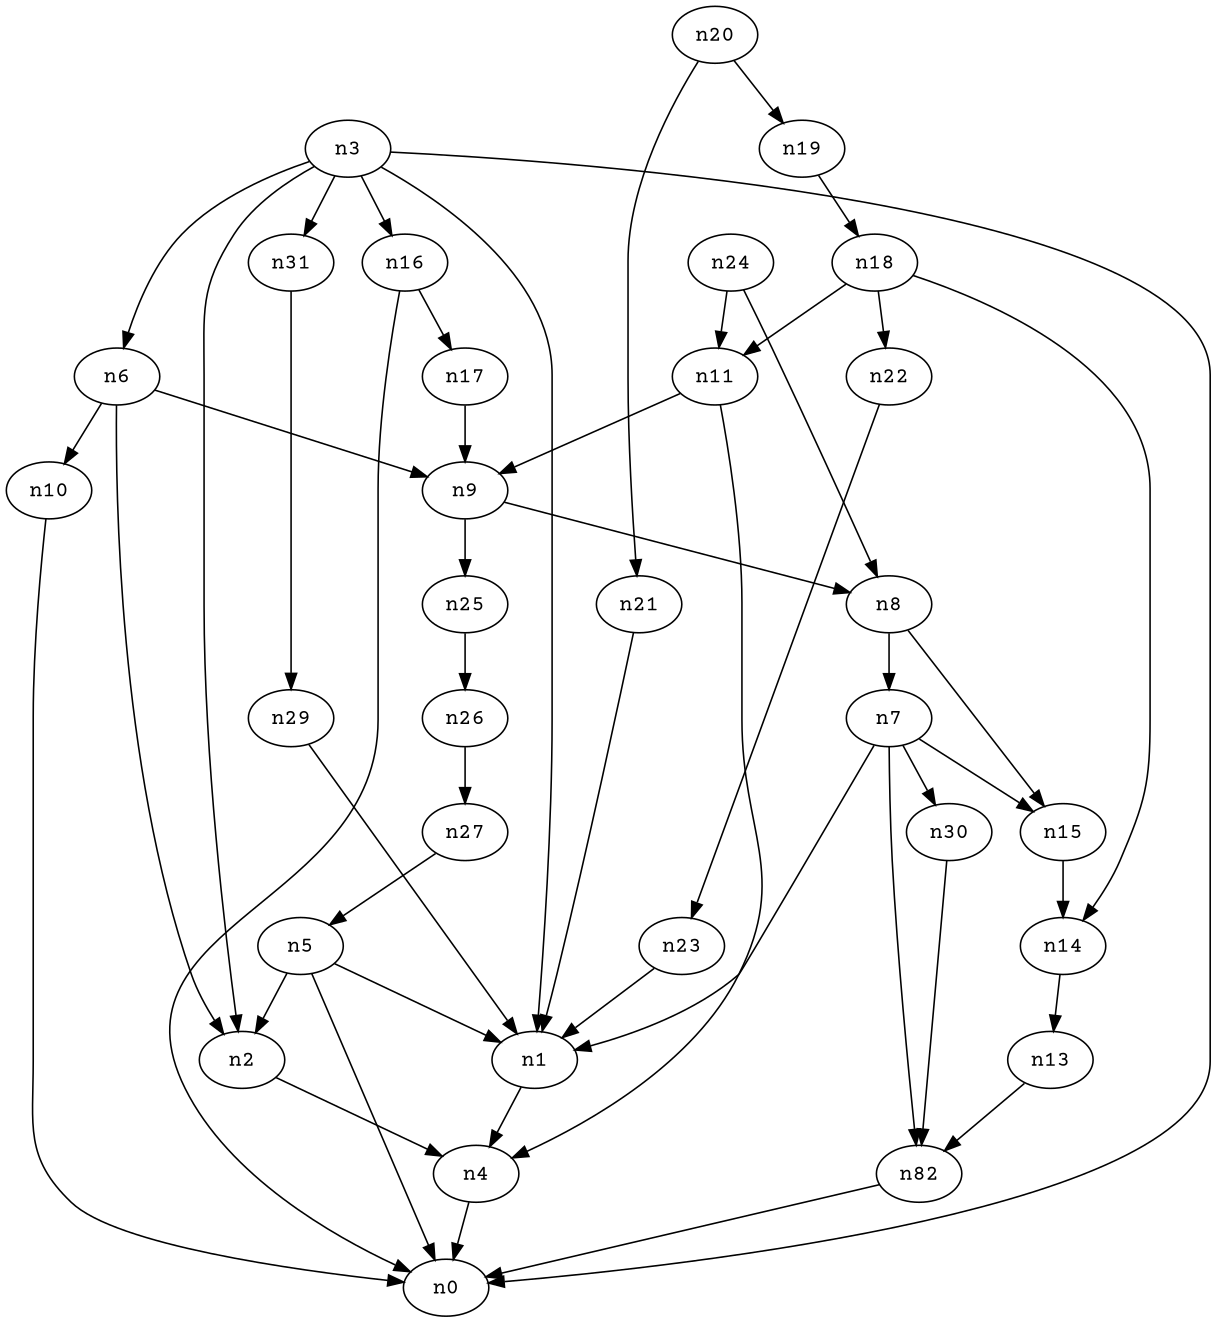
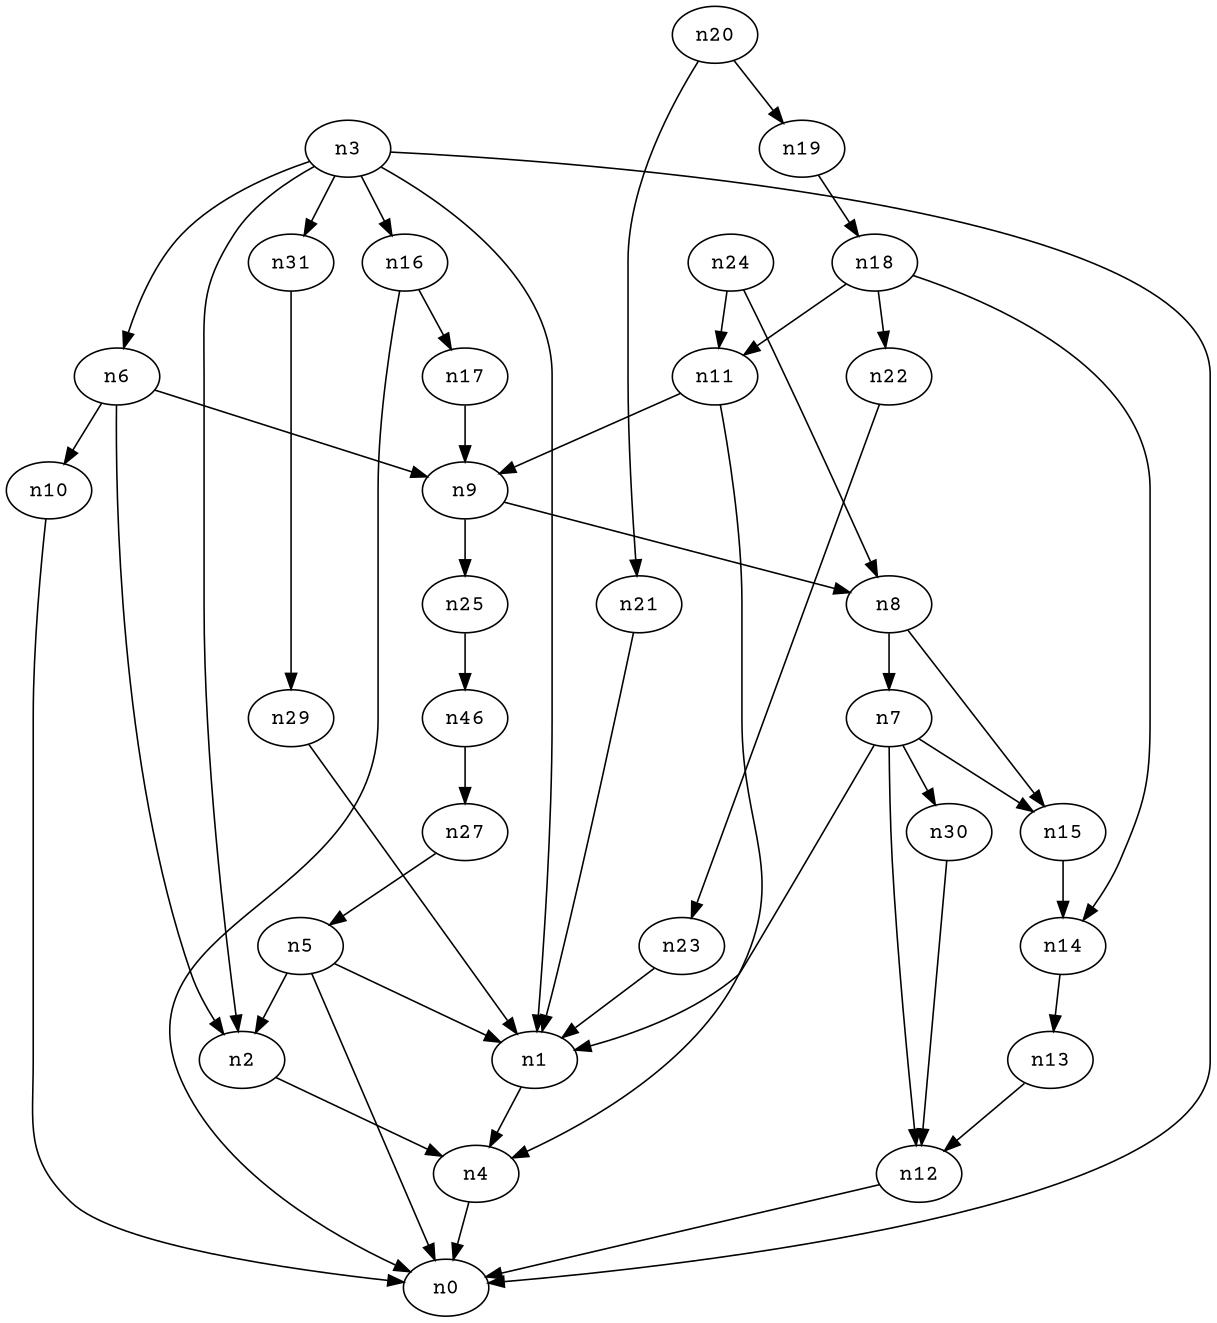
node "n26": label "n26" -> "n46"
node "n82": label "n82" -> "n12"
